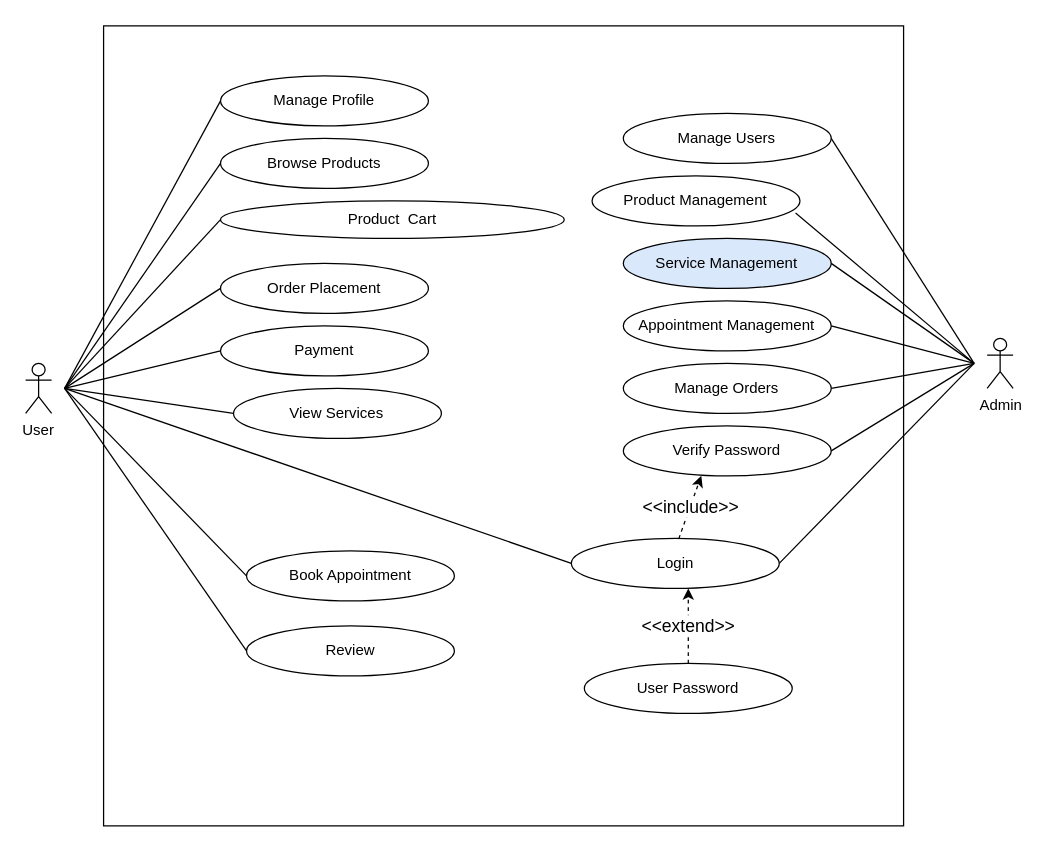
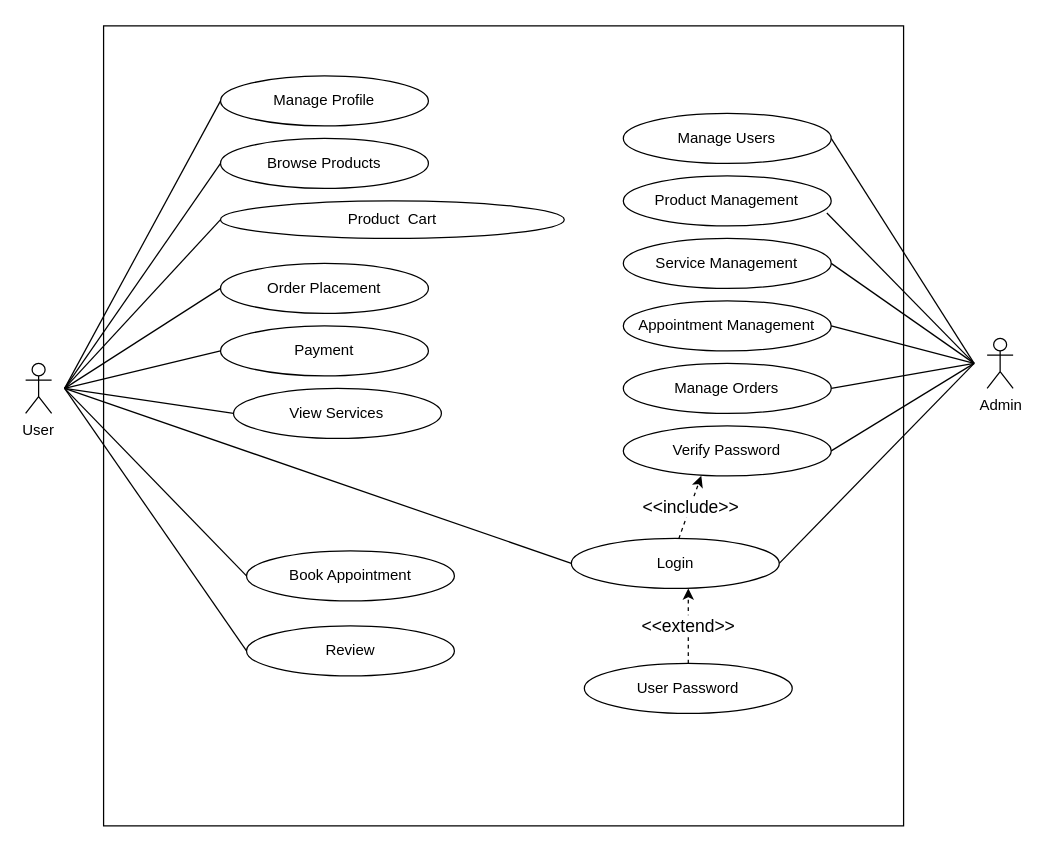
node "Product Management": moved (696, 201) -> (727, 201)
node "Service Management": fillcolor #dae8fc -> #ffffff
